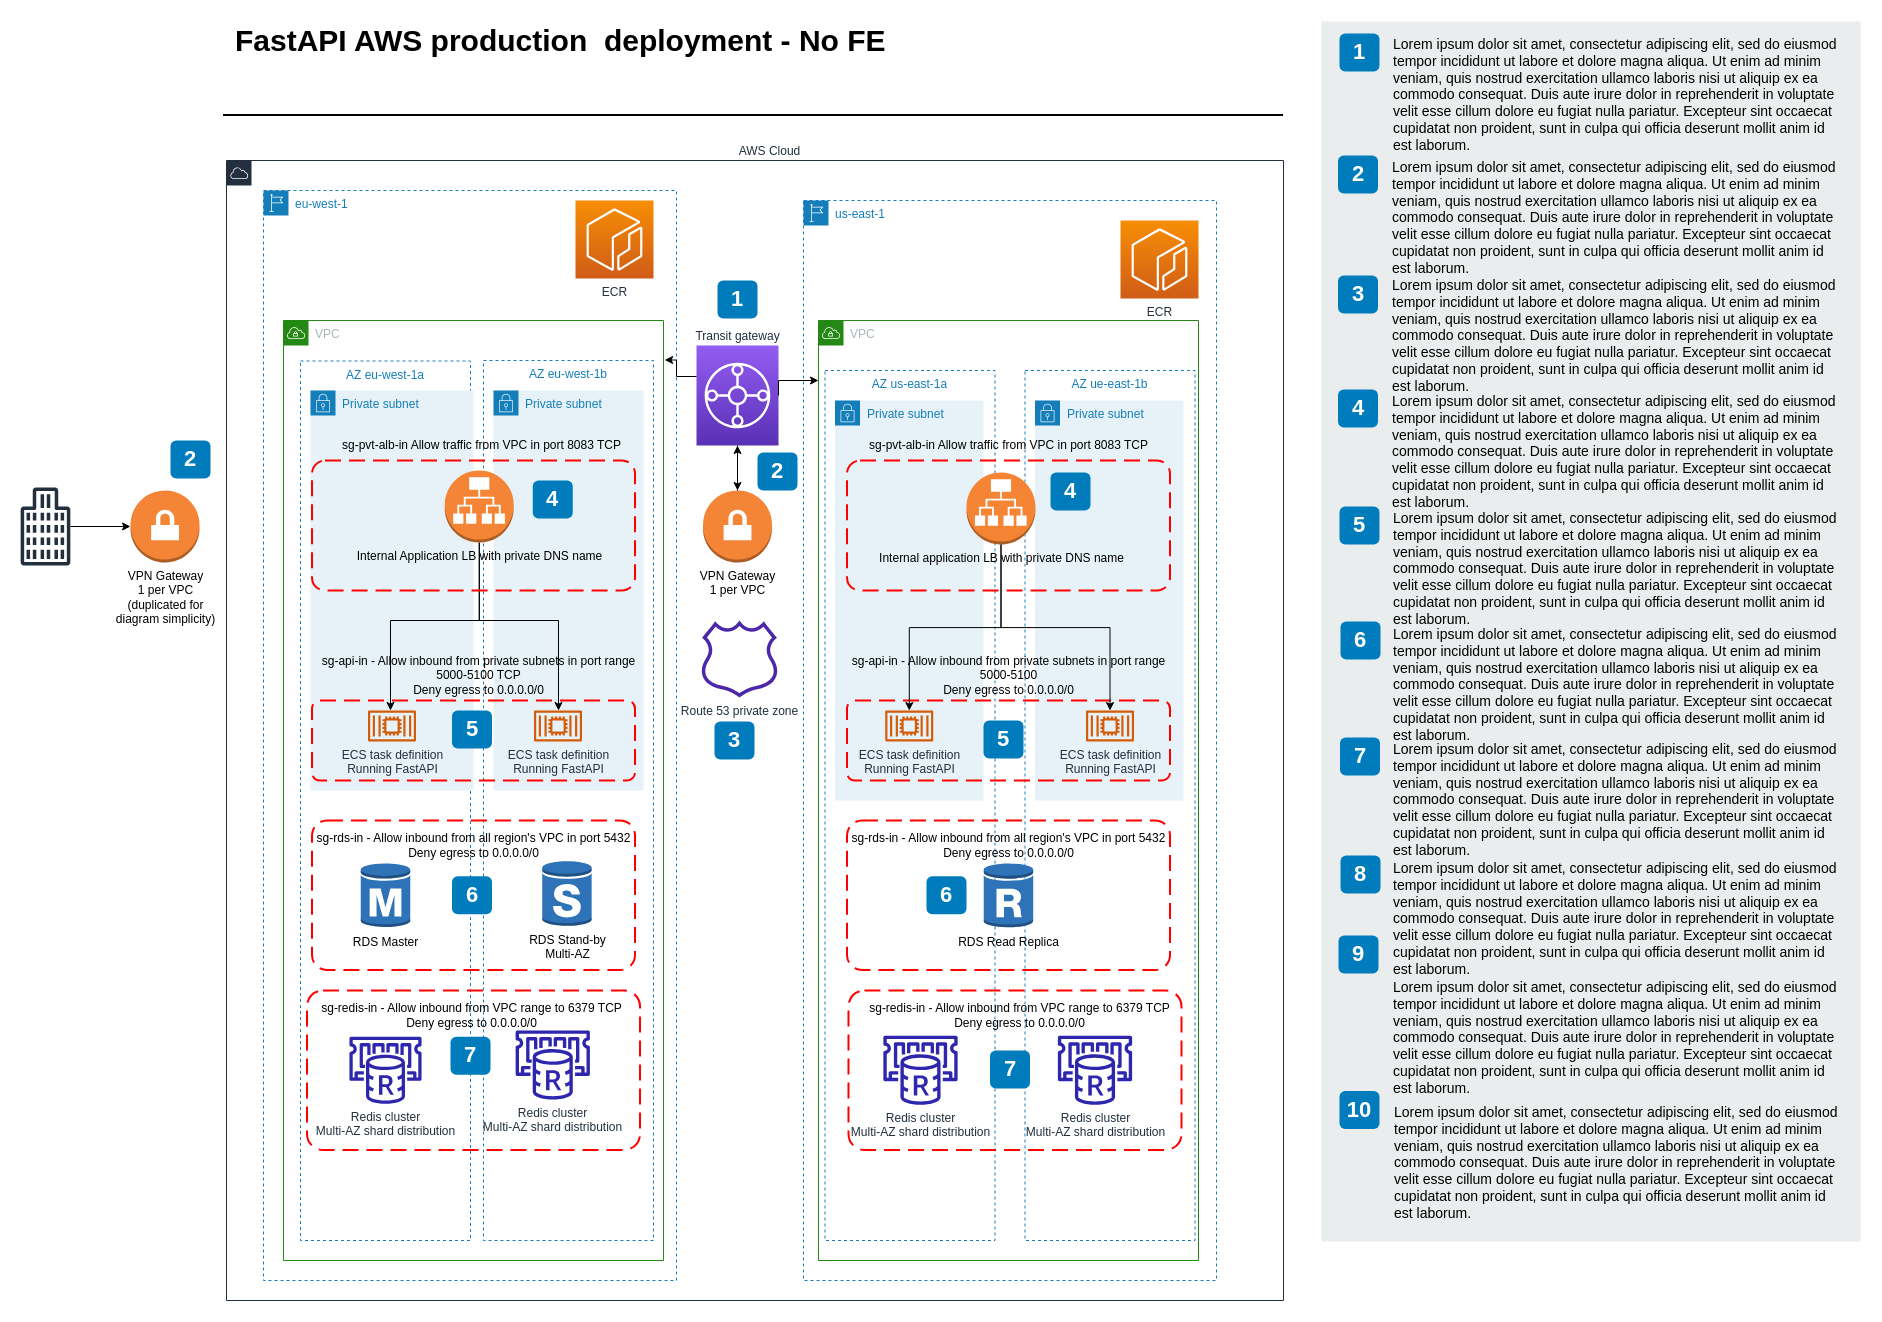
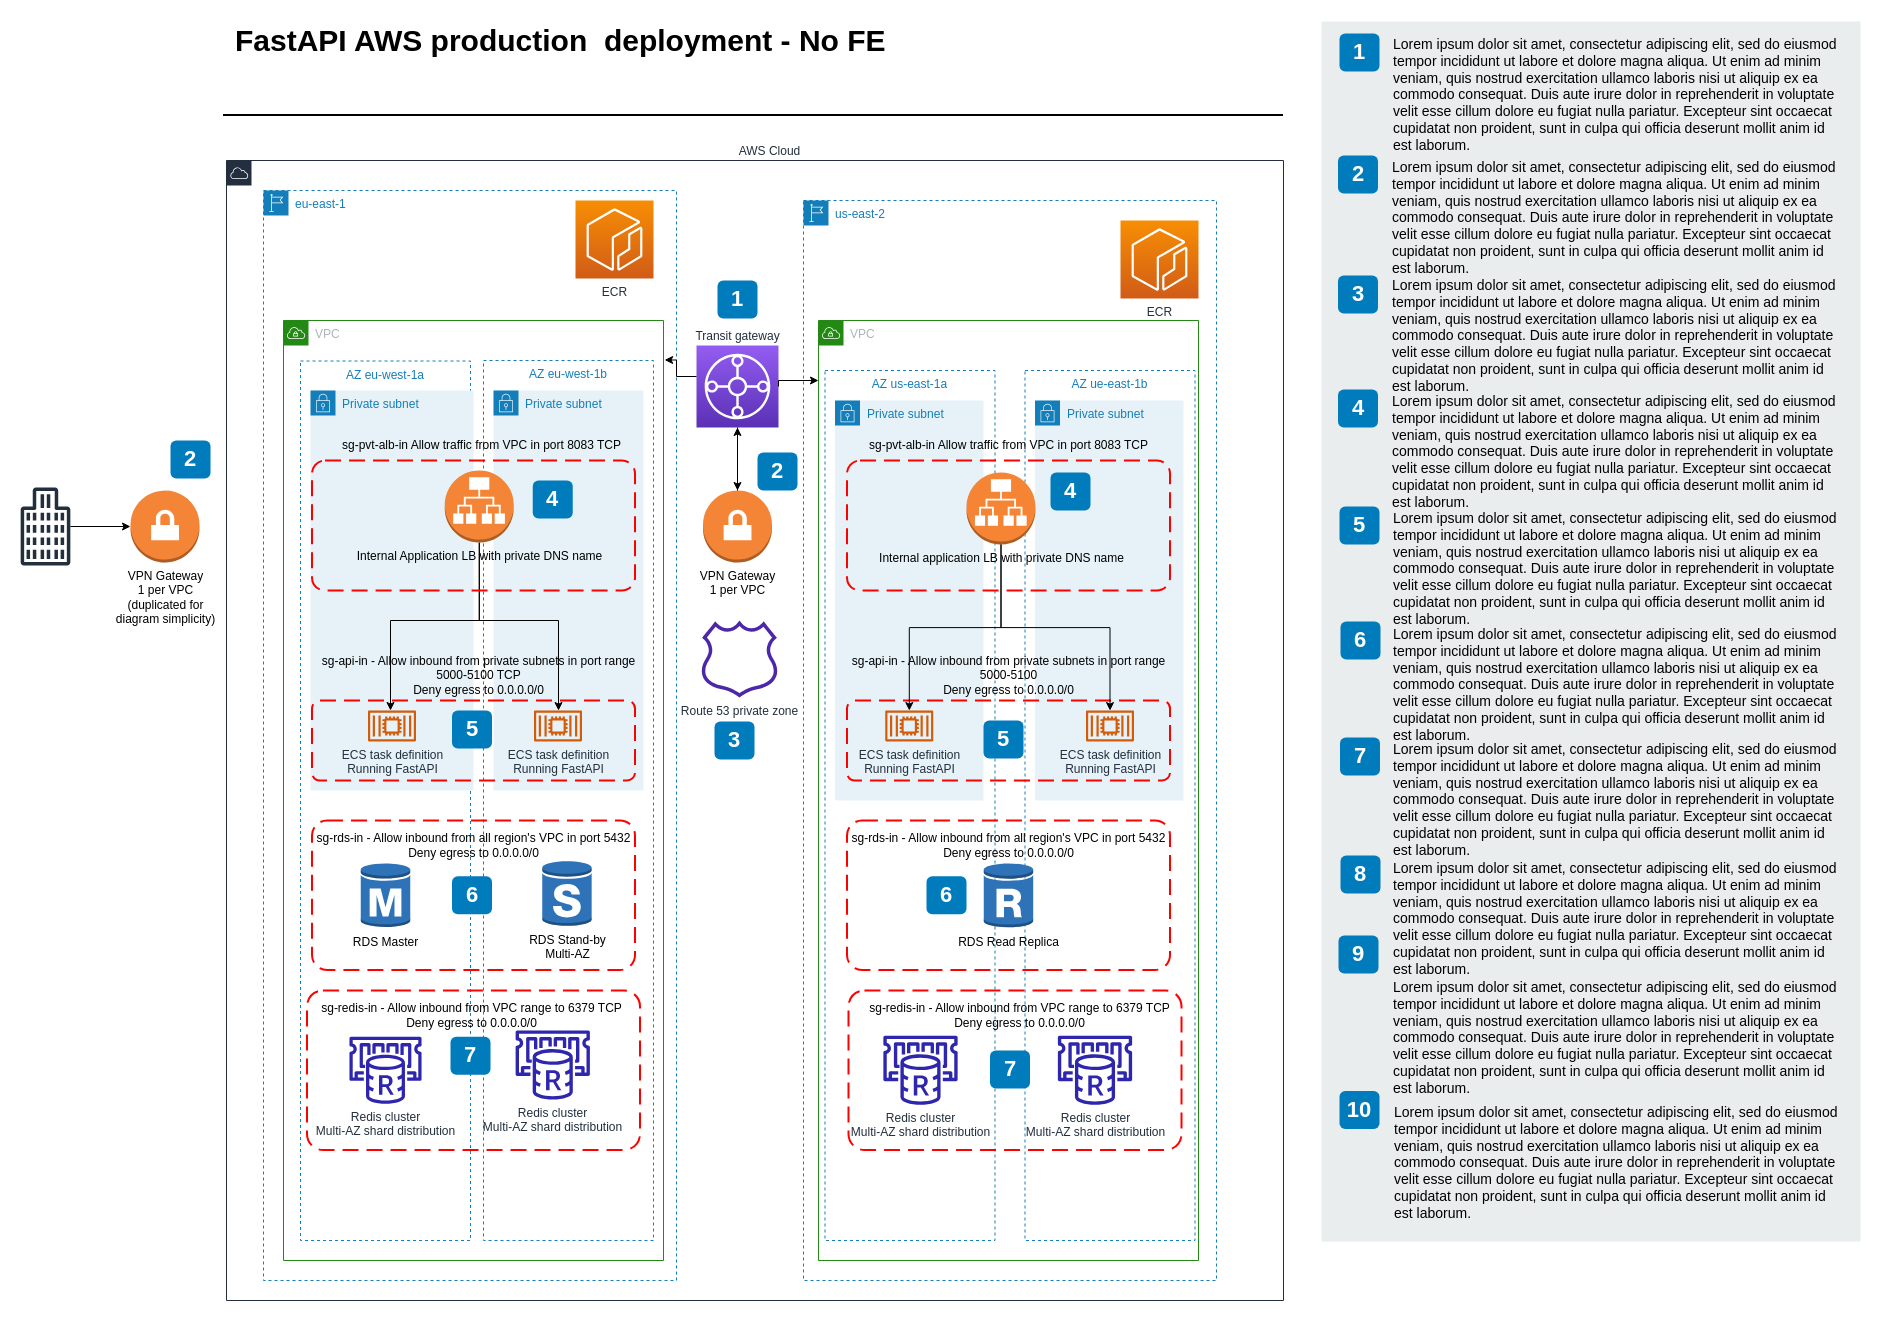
node "eu-west-1": label "eu-west-1" -> "eu-east-1"
node "us-east-1": label "us-east-1" -> "us-east-2"
node "Transit gateway": size 82x100 -> 82x82
